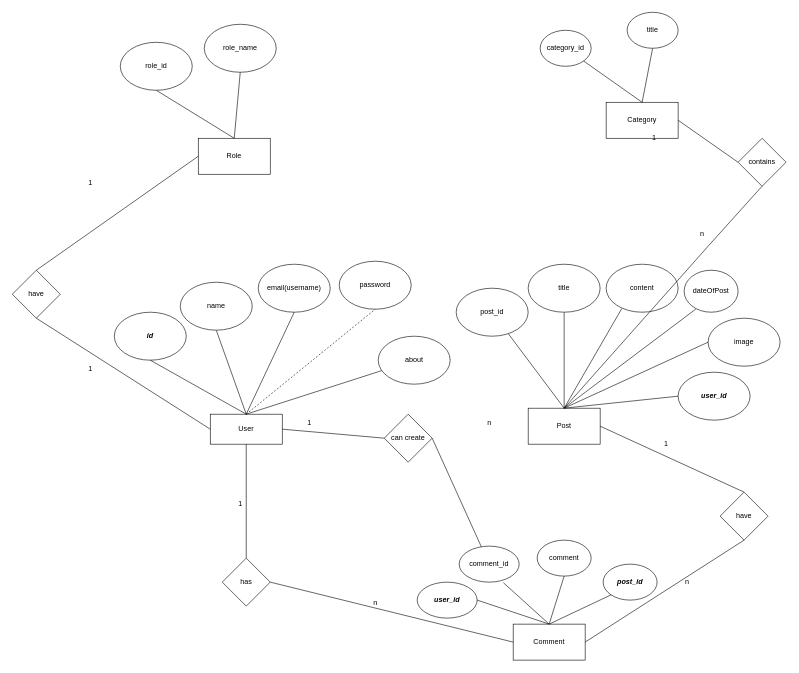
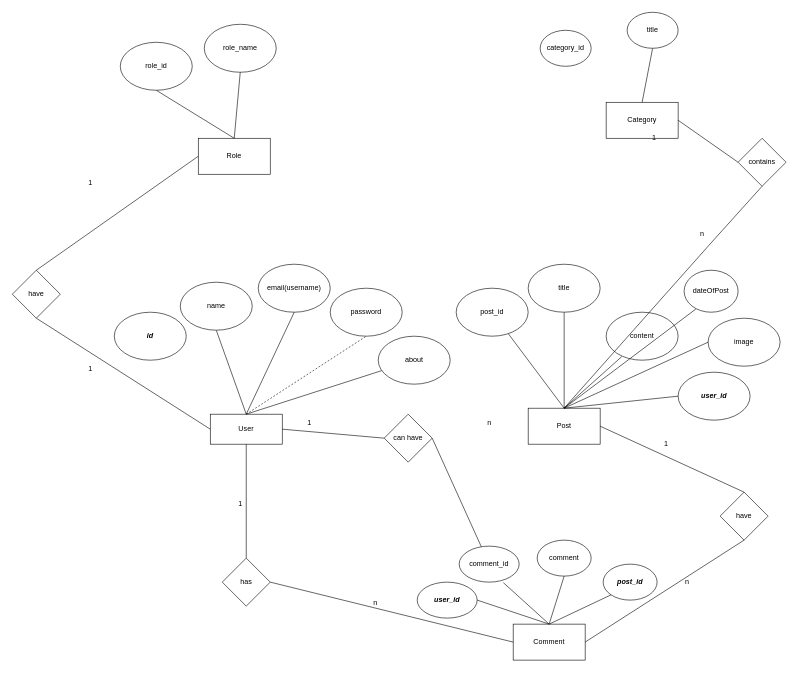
edge "category_id" -- "Category": removed
node "password": moved (375, 285) -> (366, 312)
node "content": moved (642, 288) -> (642, 336)
edge "id" -- "User": removed
node "can create": label "can create" -> "can have"
